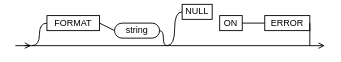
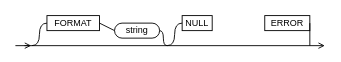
node "NULL": moved (197, 12) -> (197, 23)
node "ON": removed
edge "ON" -- "ERROR": removed
